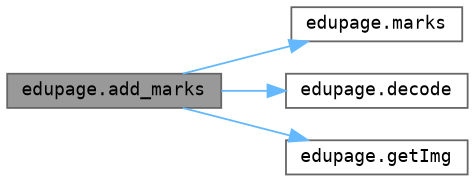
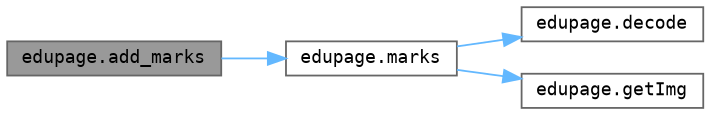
edge "edupage.add_marks" -> "edupage.decode": now "edupage.marks" -> "edupage.decode"
edge "edupage.add_marks" -> "edupage.getImg": now "edupage.marks" -> "edupage.getImg"
